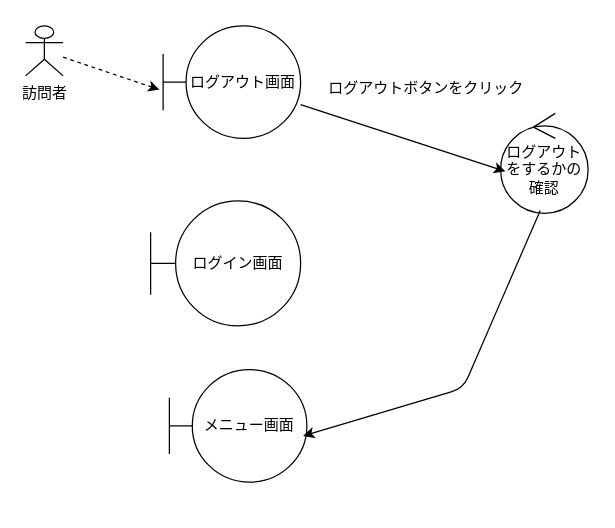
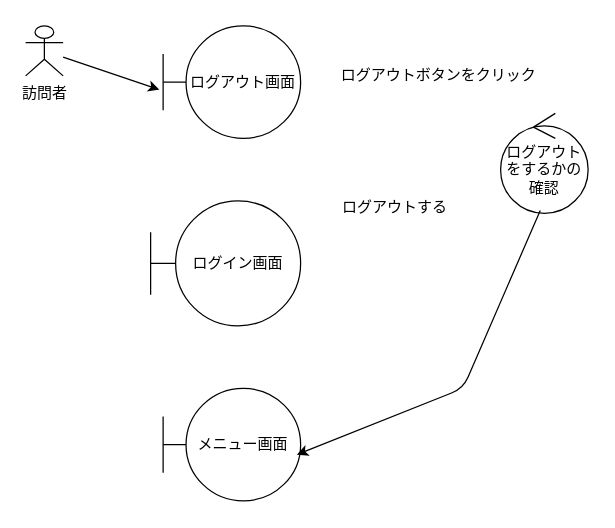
edge "訪問者" -> "ログアウト画面": style dashed -> solid
node "ログアウトボタンをクリック": moved (426, 88) -> (438, 76)
edge "ログアウト画面" -> "ログアウトをするかの確認": removed
node "ログアウトする": added
node "メニュー画面": moved (238, 426) -> (232, 444)
